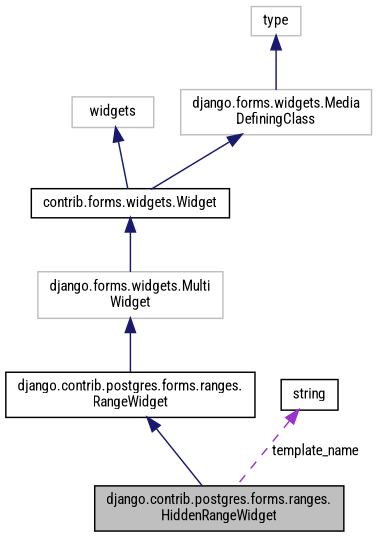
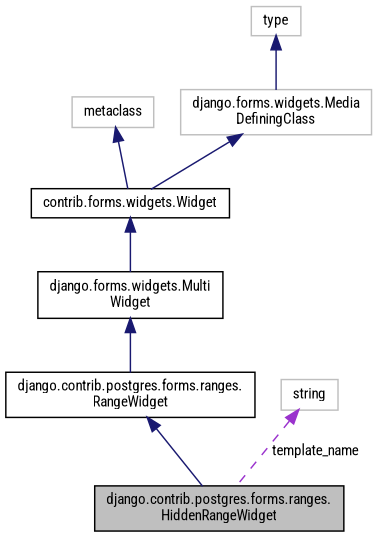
node "widgets": label "widgets" -> "metaclass"
node "django.forms.widgets.Multi Widget": color grey75 -> black
node "string": color black -> grey75
